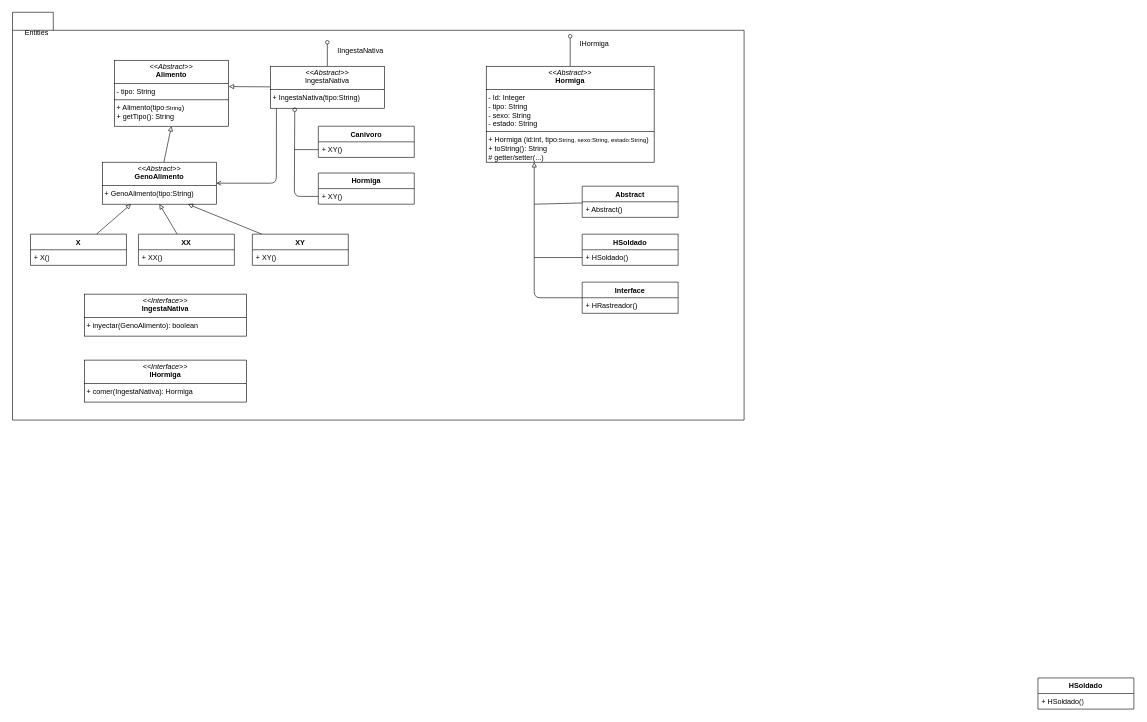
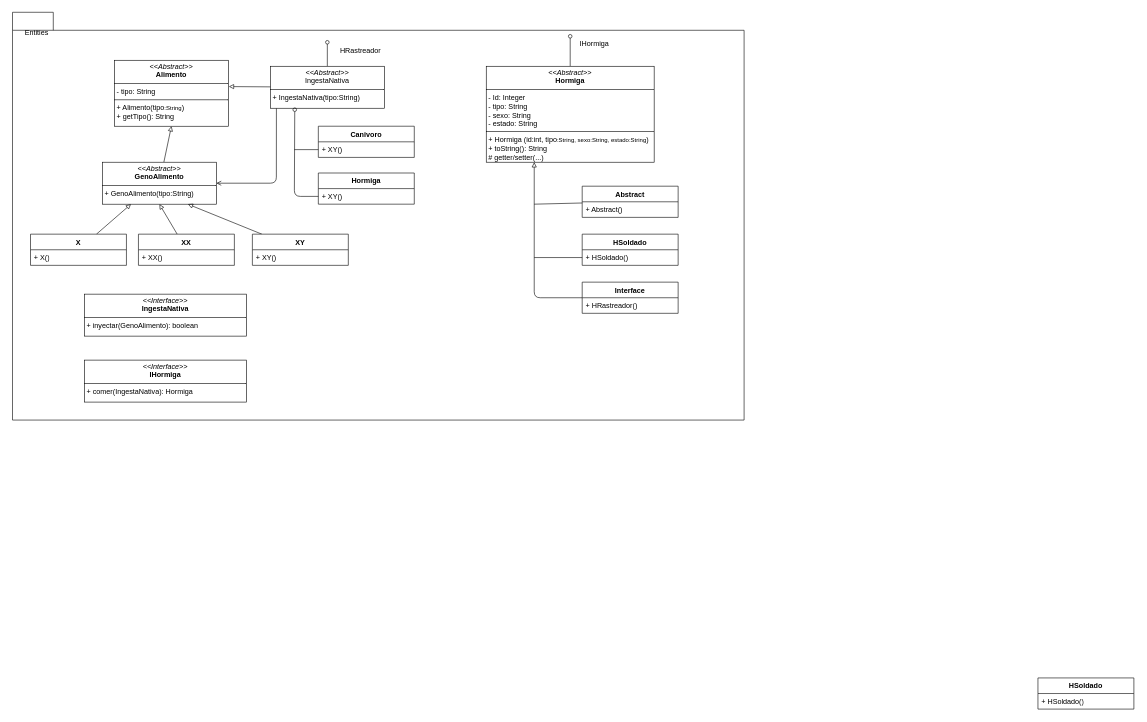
node "IIngestaNativa": label "IIngestaNativa" -> "HRastreador"
